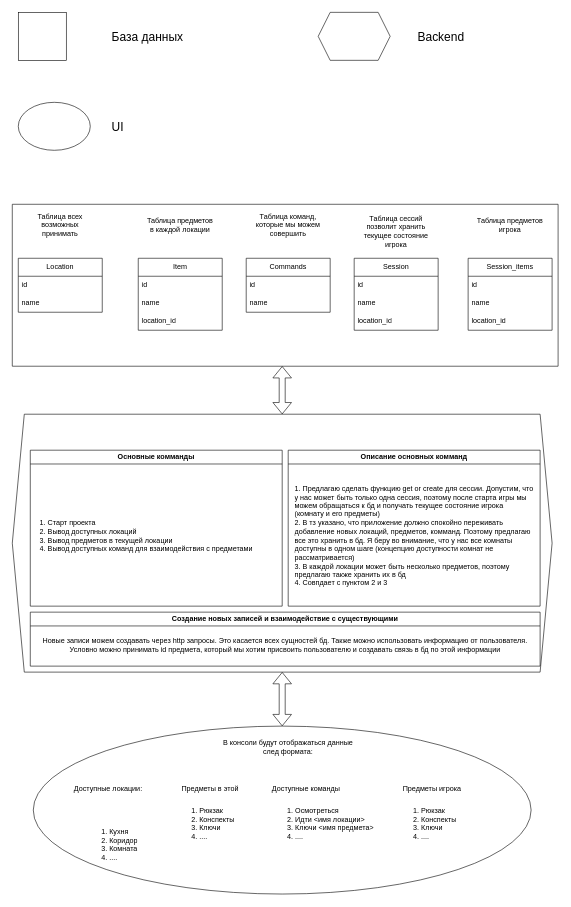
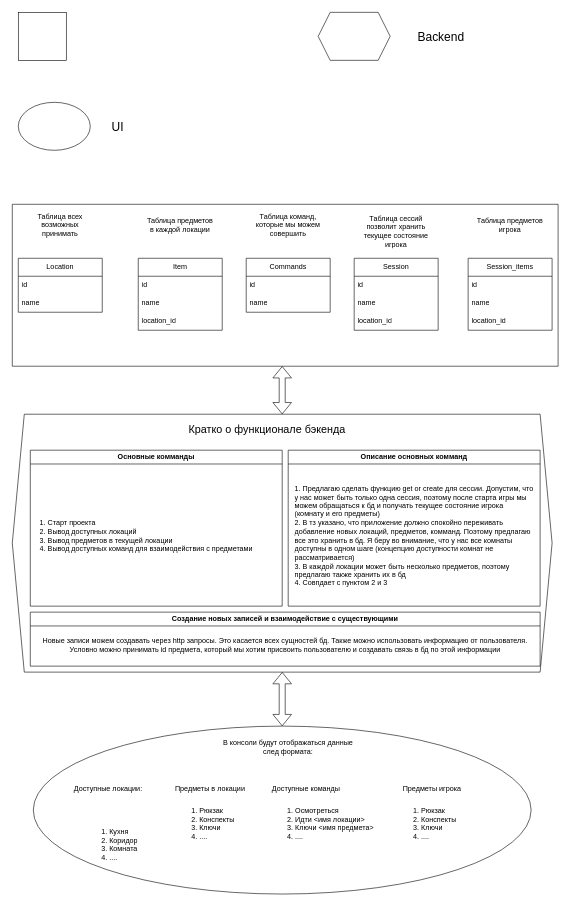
node "База данных": removed
node "Кратко о функционале бэкенда": added
node "Предметы в этой": label "Предметы в этой" -> "Предметы в локации"
